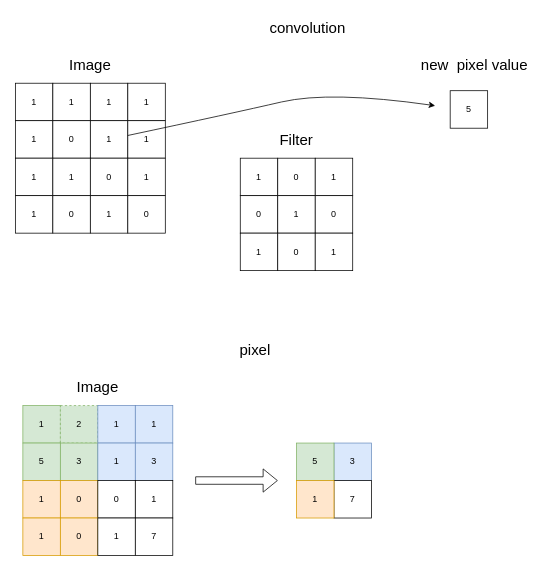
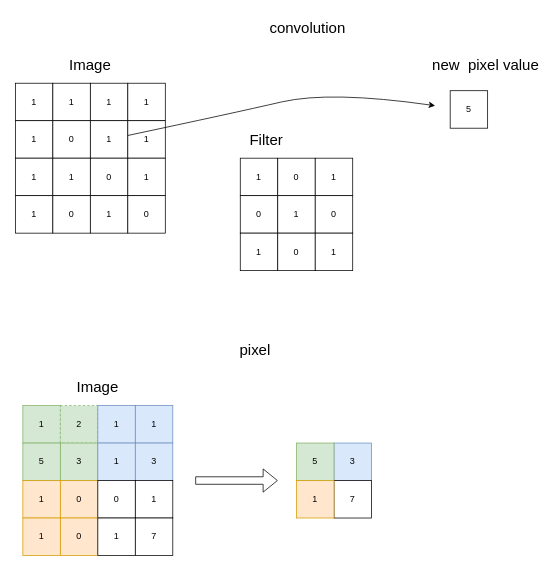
node "new pixel value": moved (475, 64) -> (486, 64)
node "Filter": moved (297, 139) -> (267, 139)
